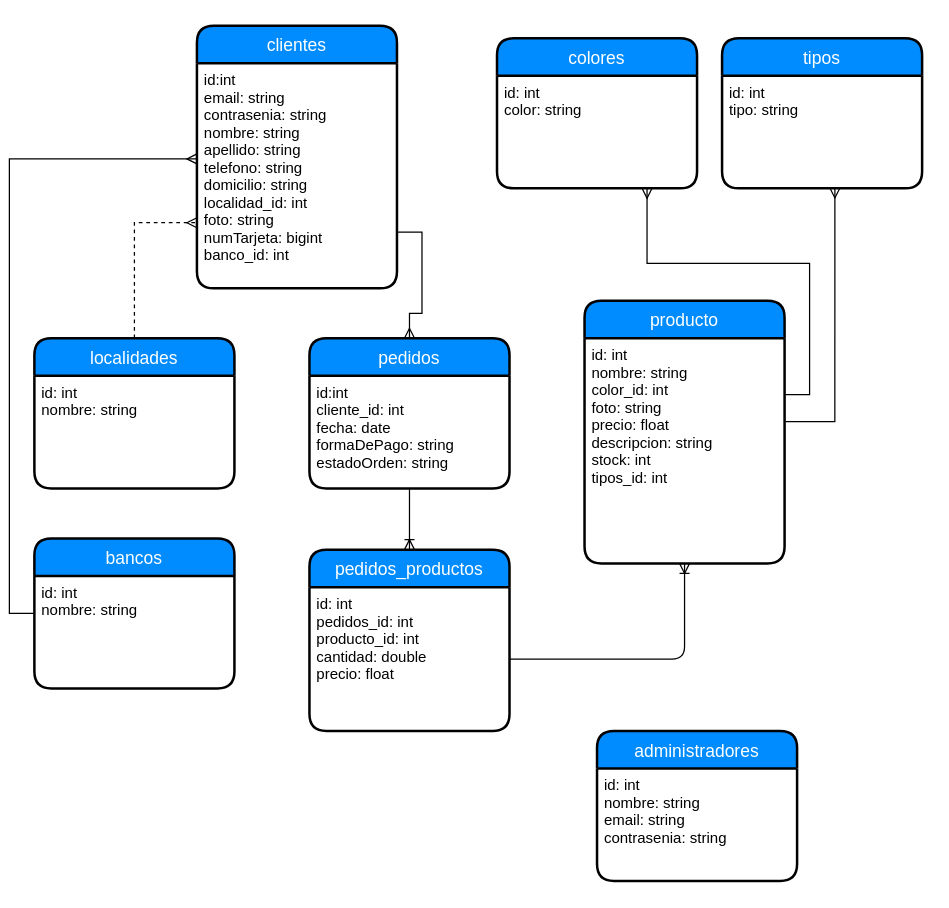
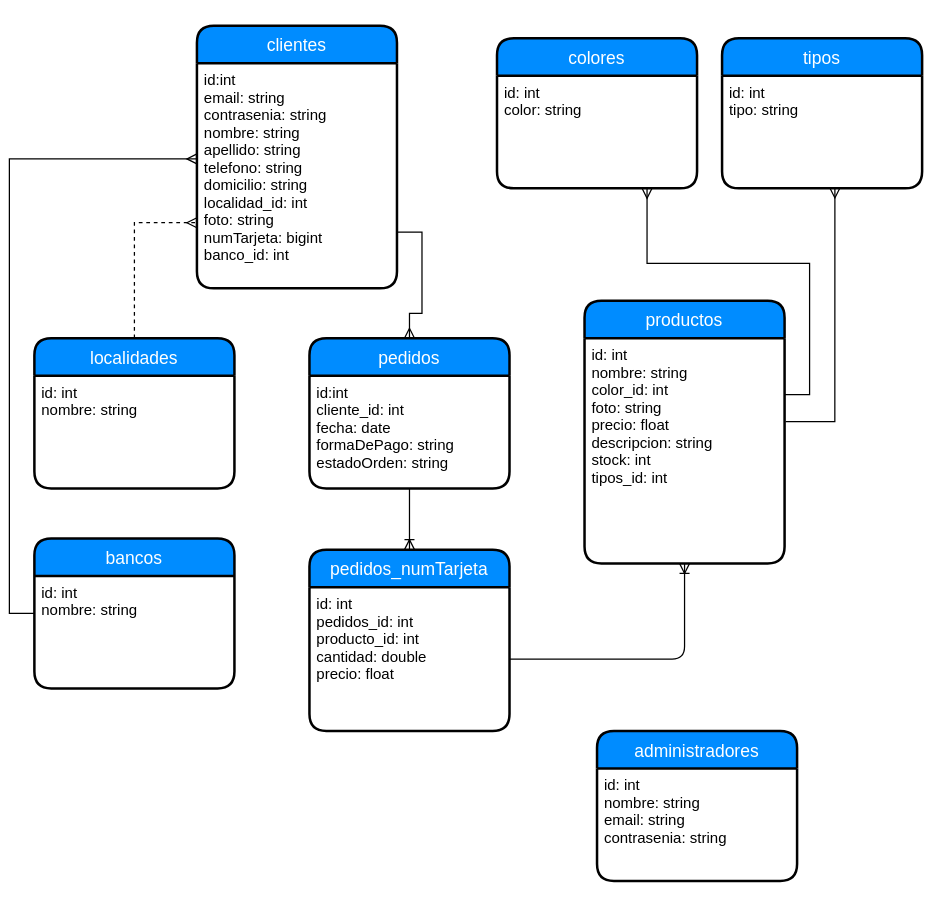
node "producto": label "producto" -> "productos"
node "pedidos_productos": label "pedidos_productos" -> "pedidos_numTarjeta"
